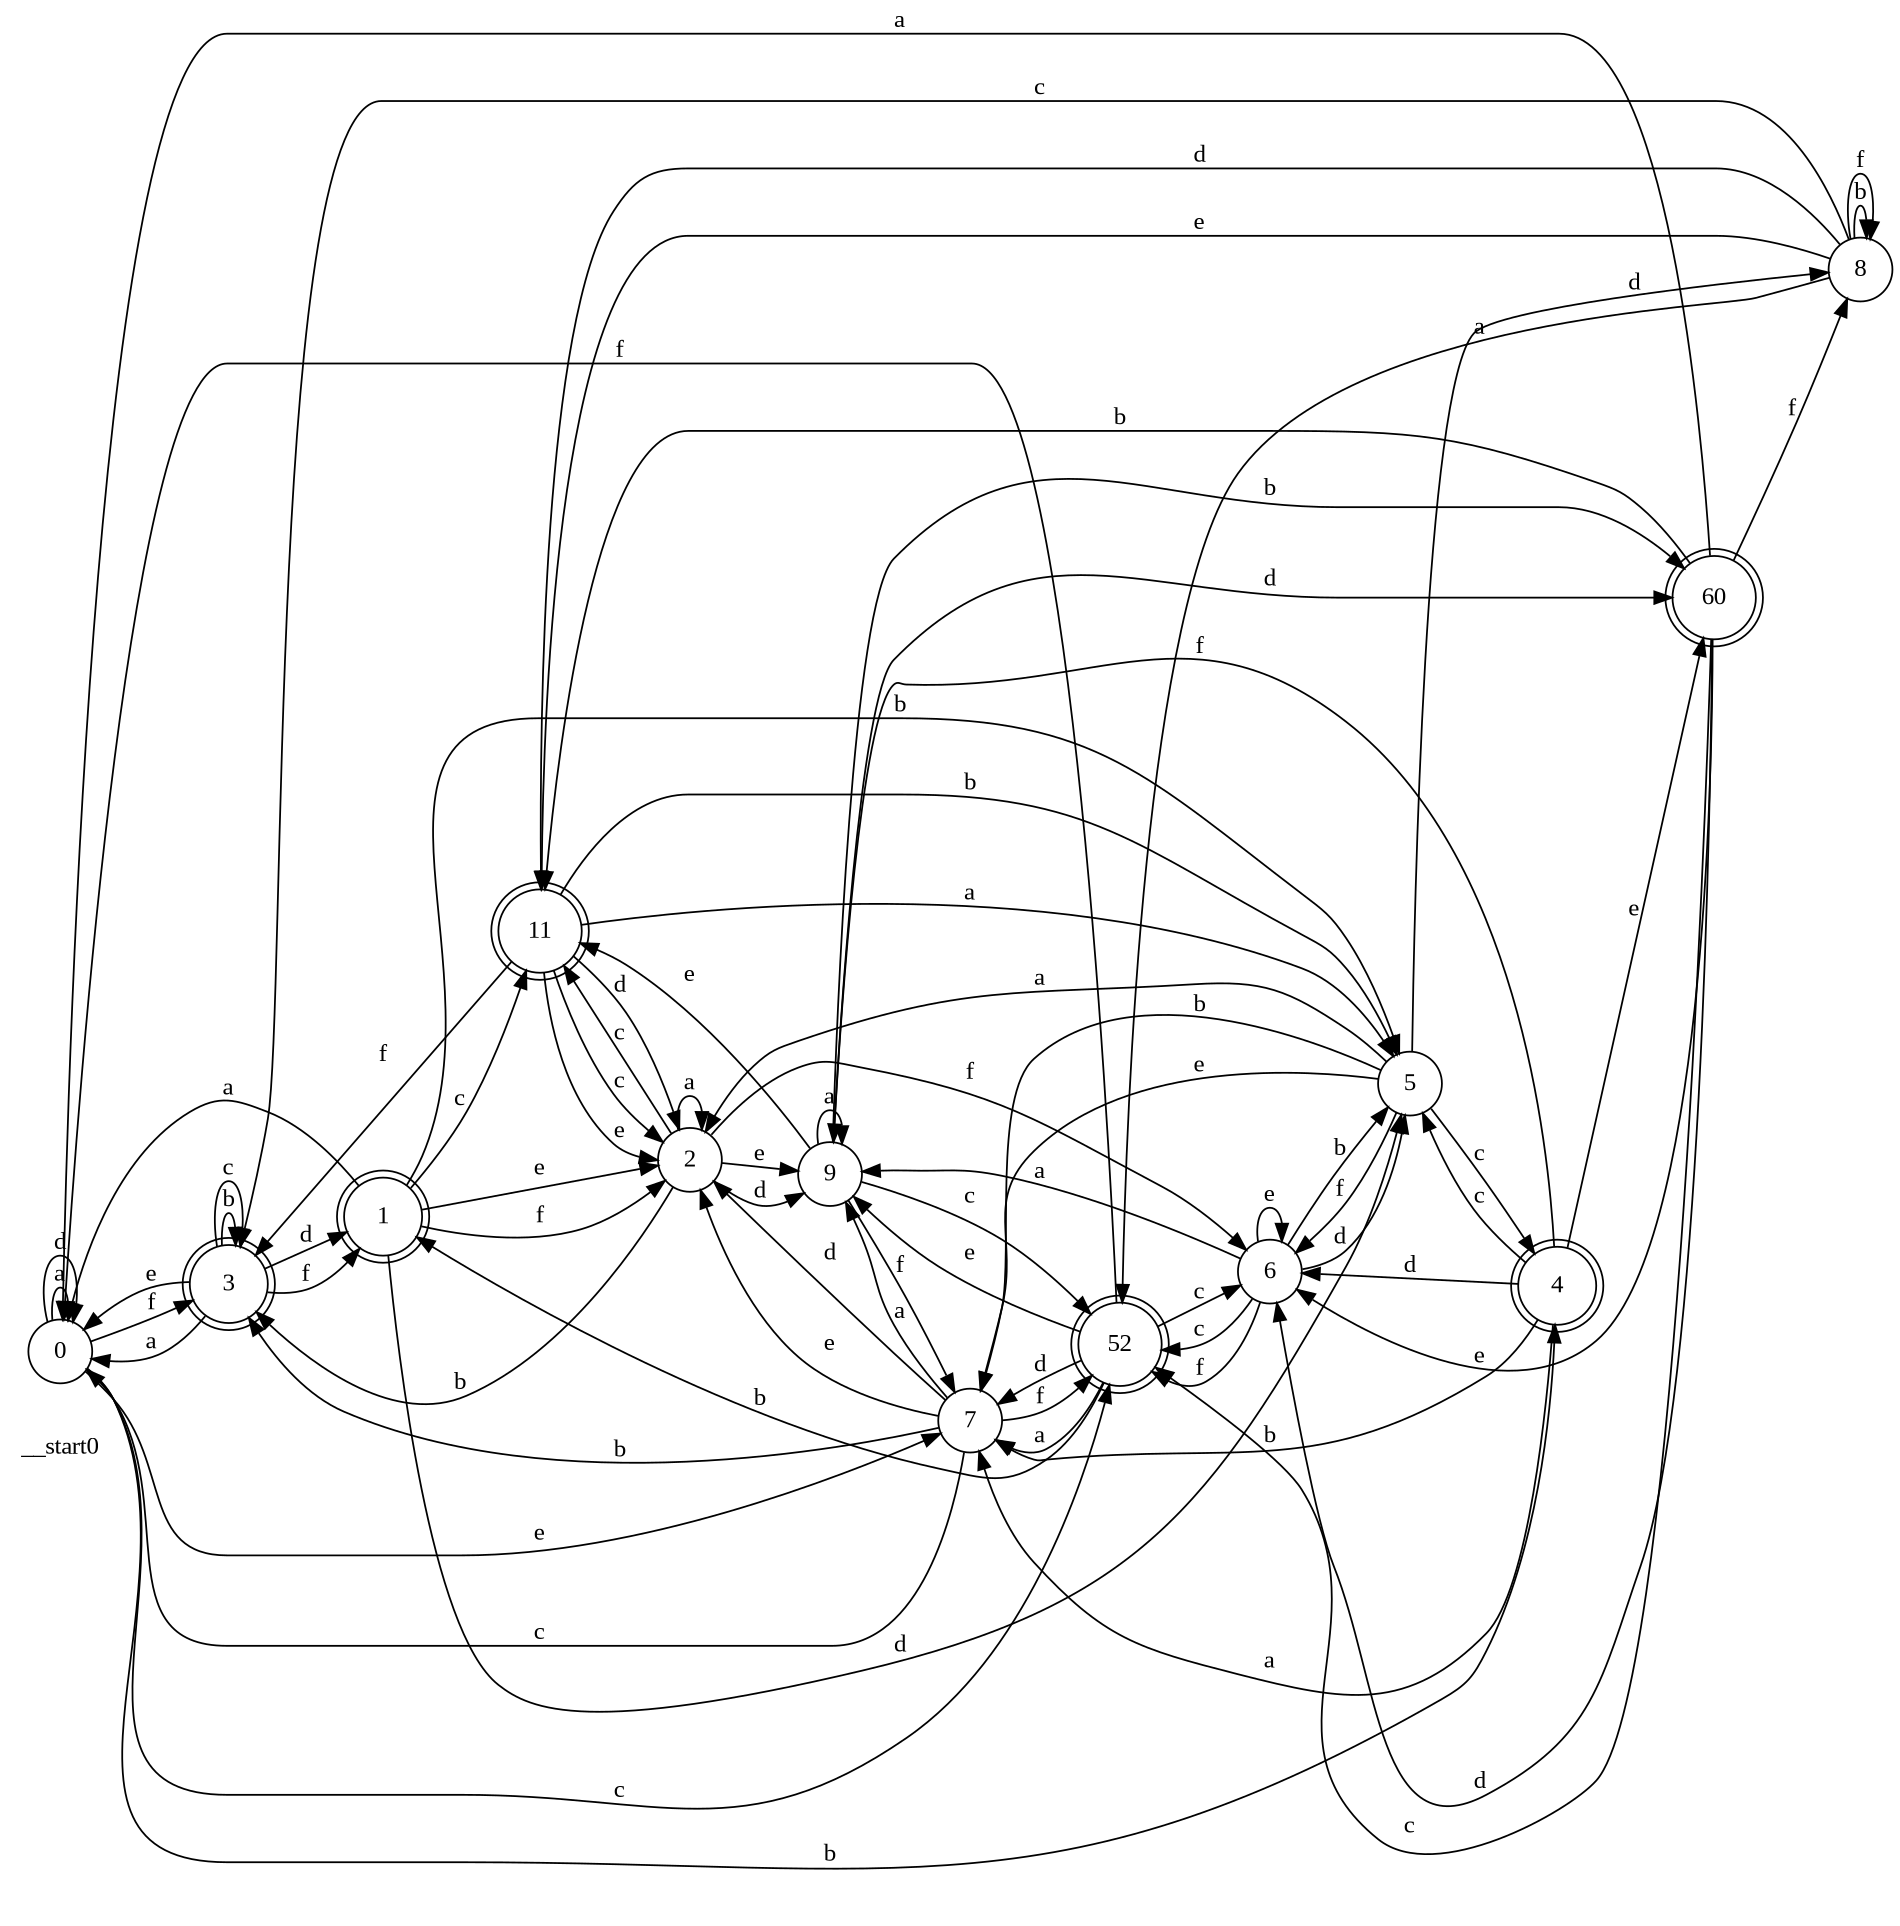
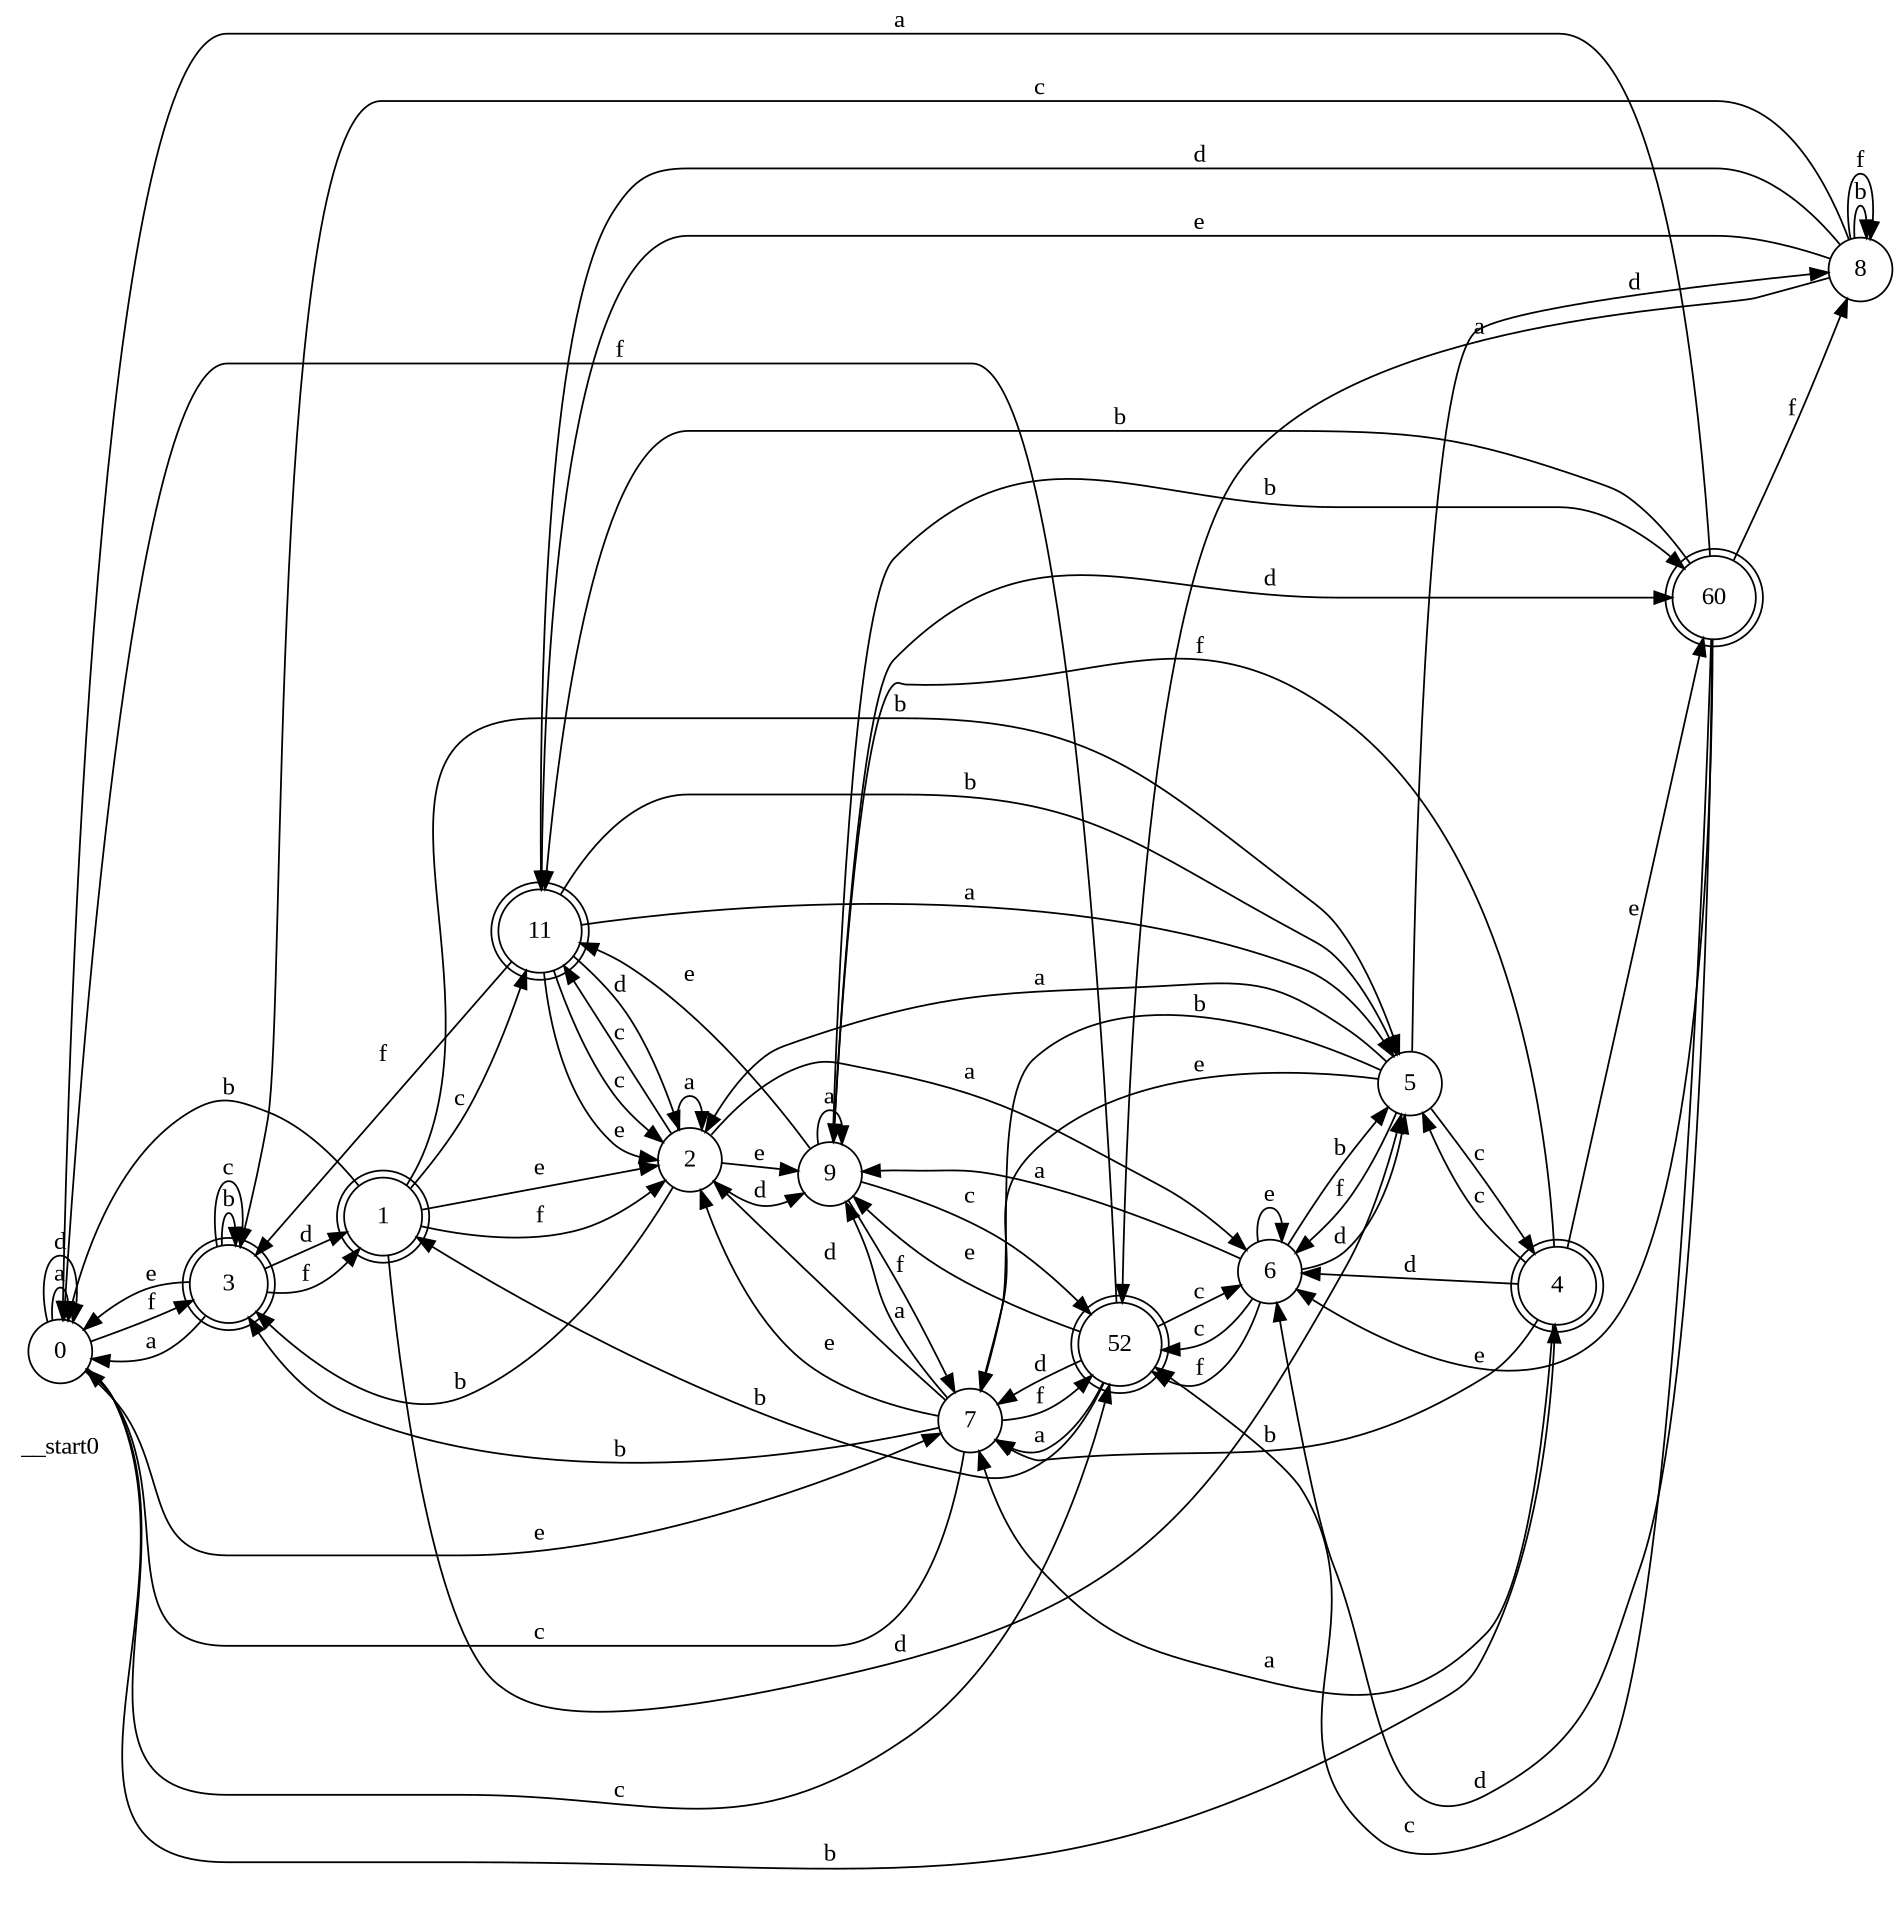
edge "2" -> "6": label "f" -> "a"
edge "1" -> "0": label "a" -> "b"
